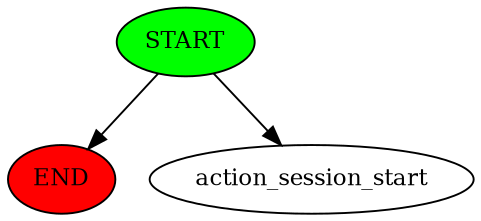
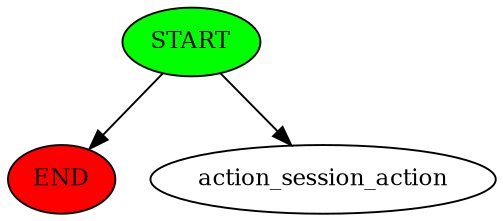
node "action_session_start": label "action_session_start" -> "action_session_action"
